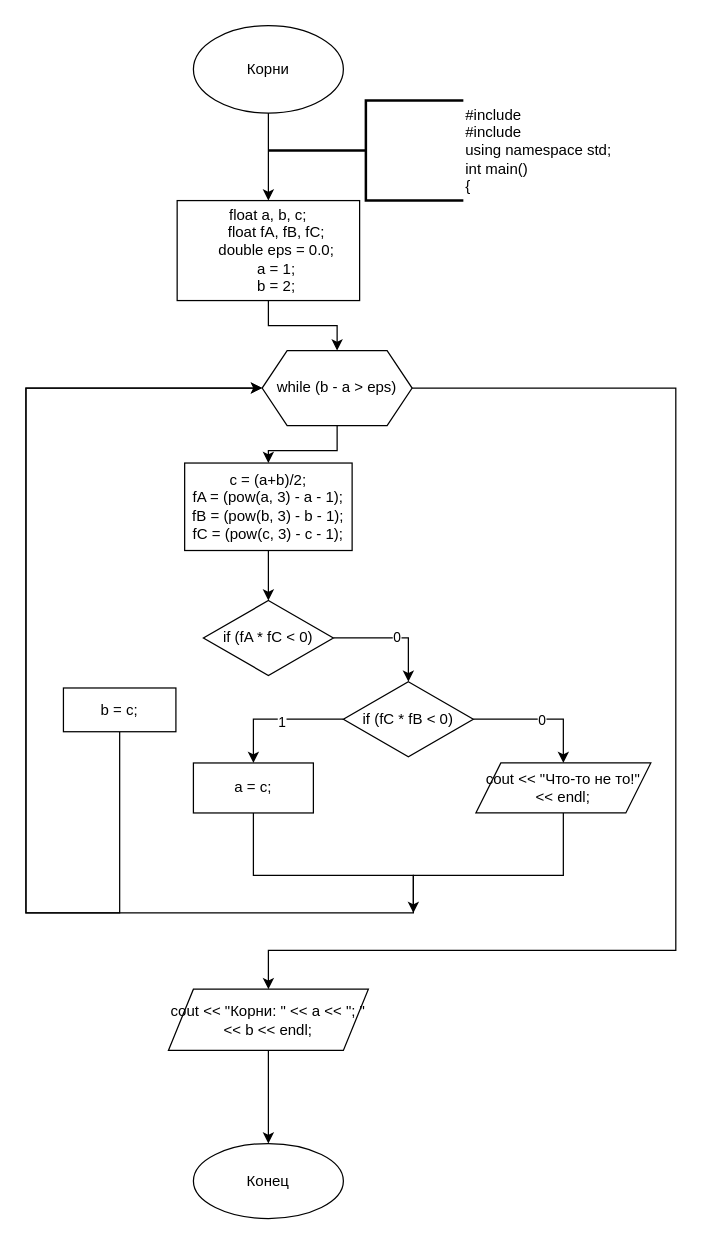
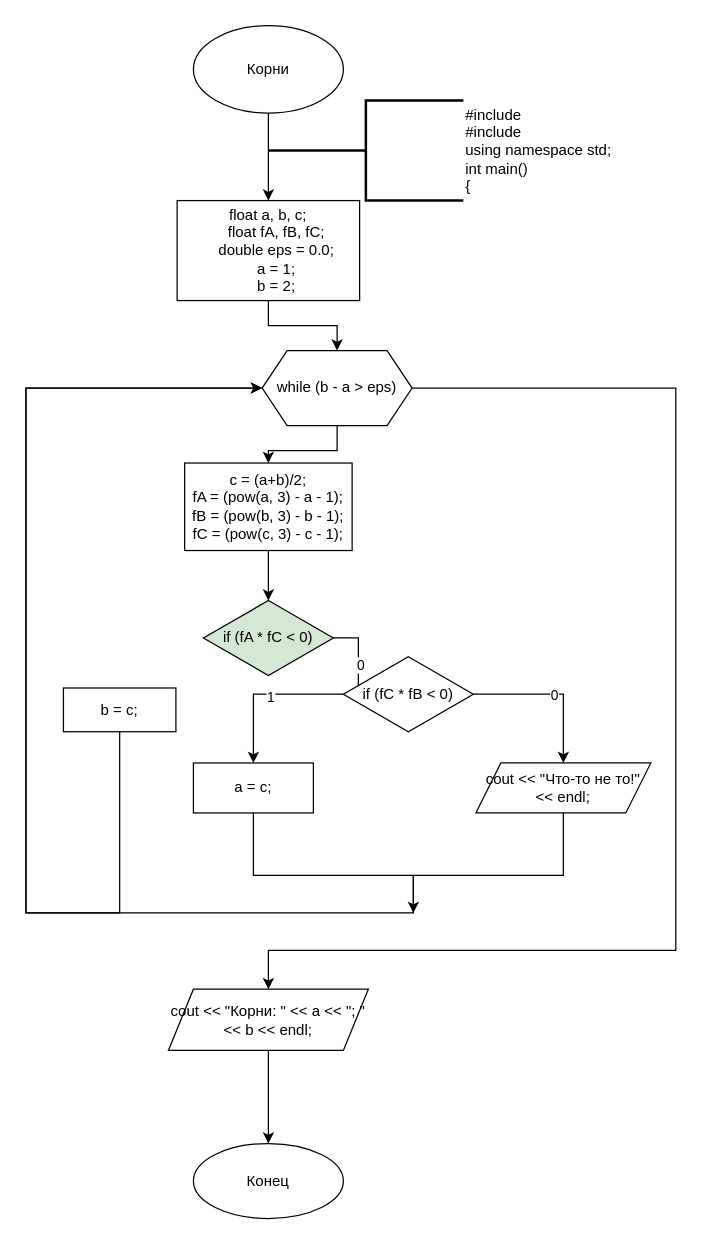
node "if (fA * fC < 0)": fillcolor #ffffff -> #d5e8d4
node "if (fC * fB < 0)": moved (408, 719) -> (408, 694)
